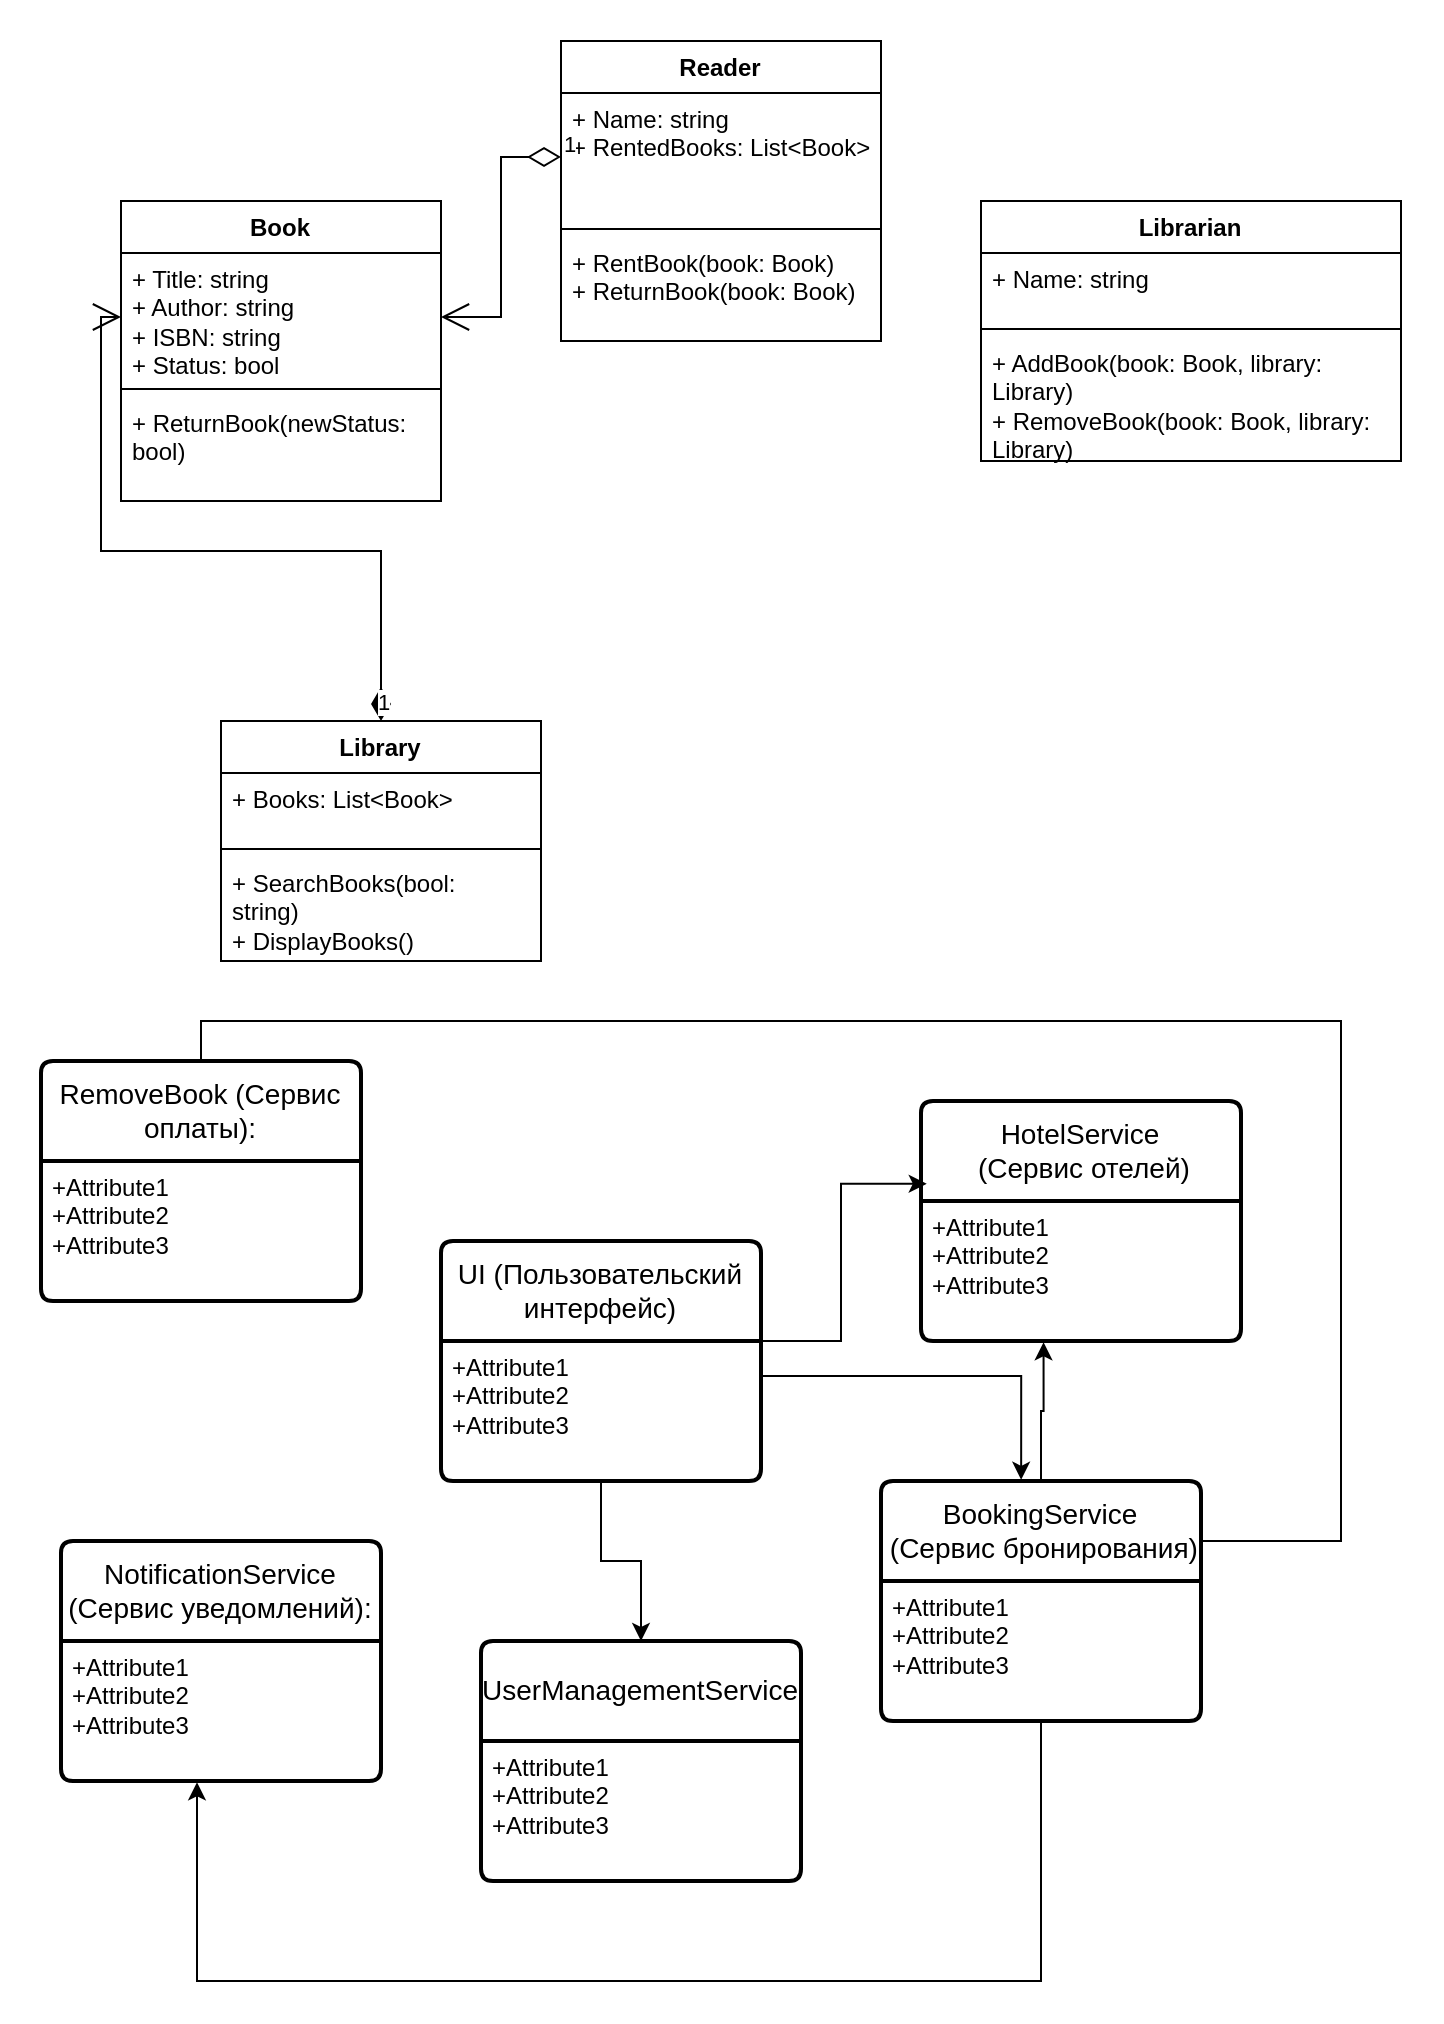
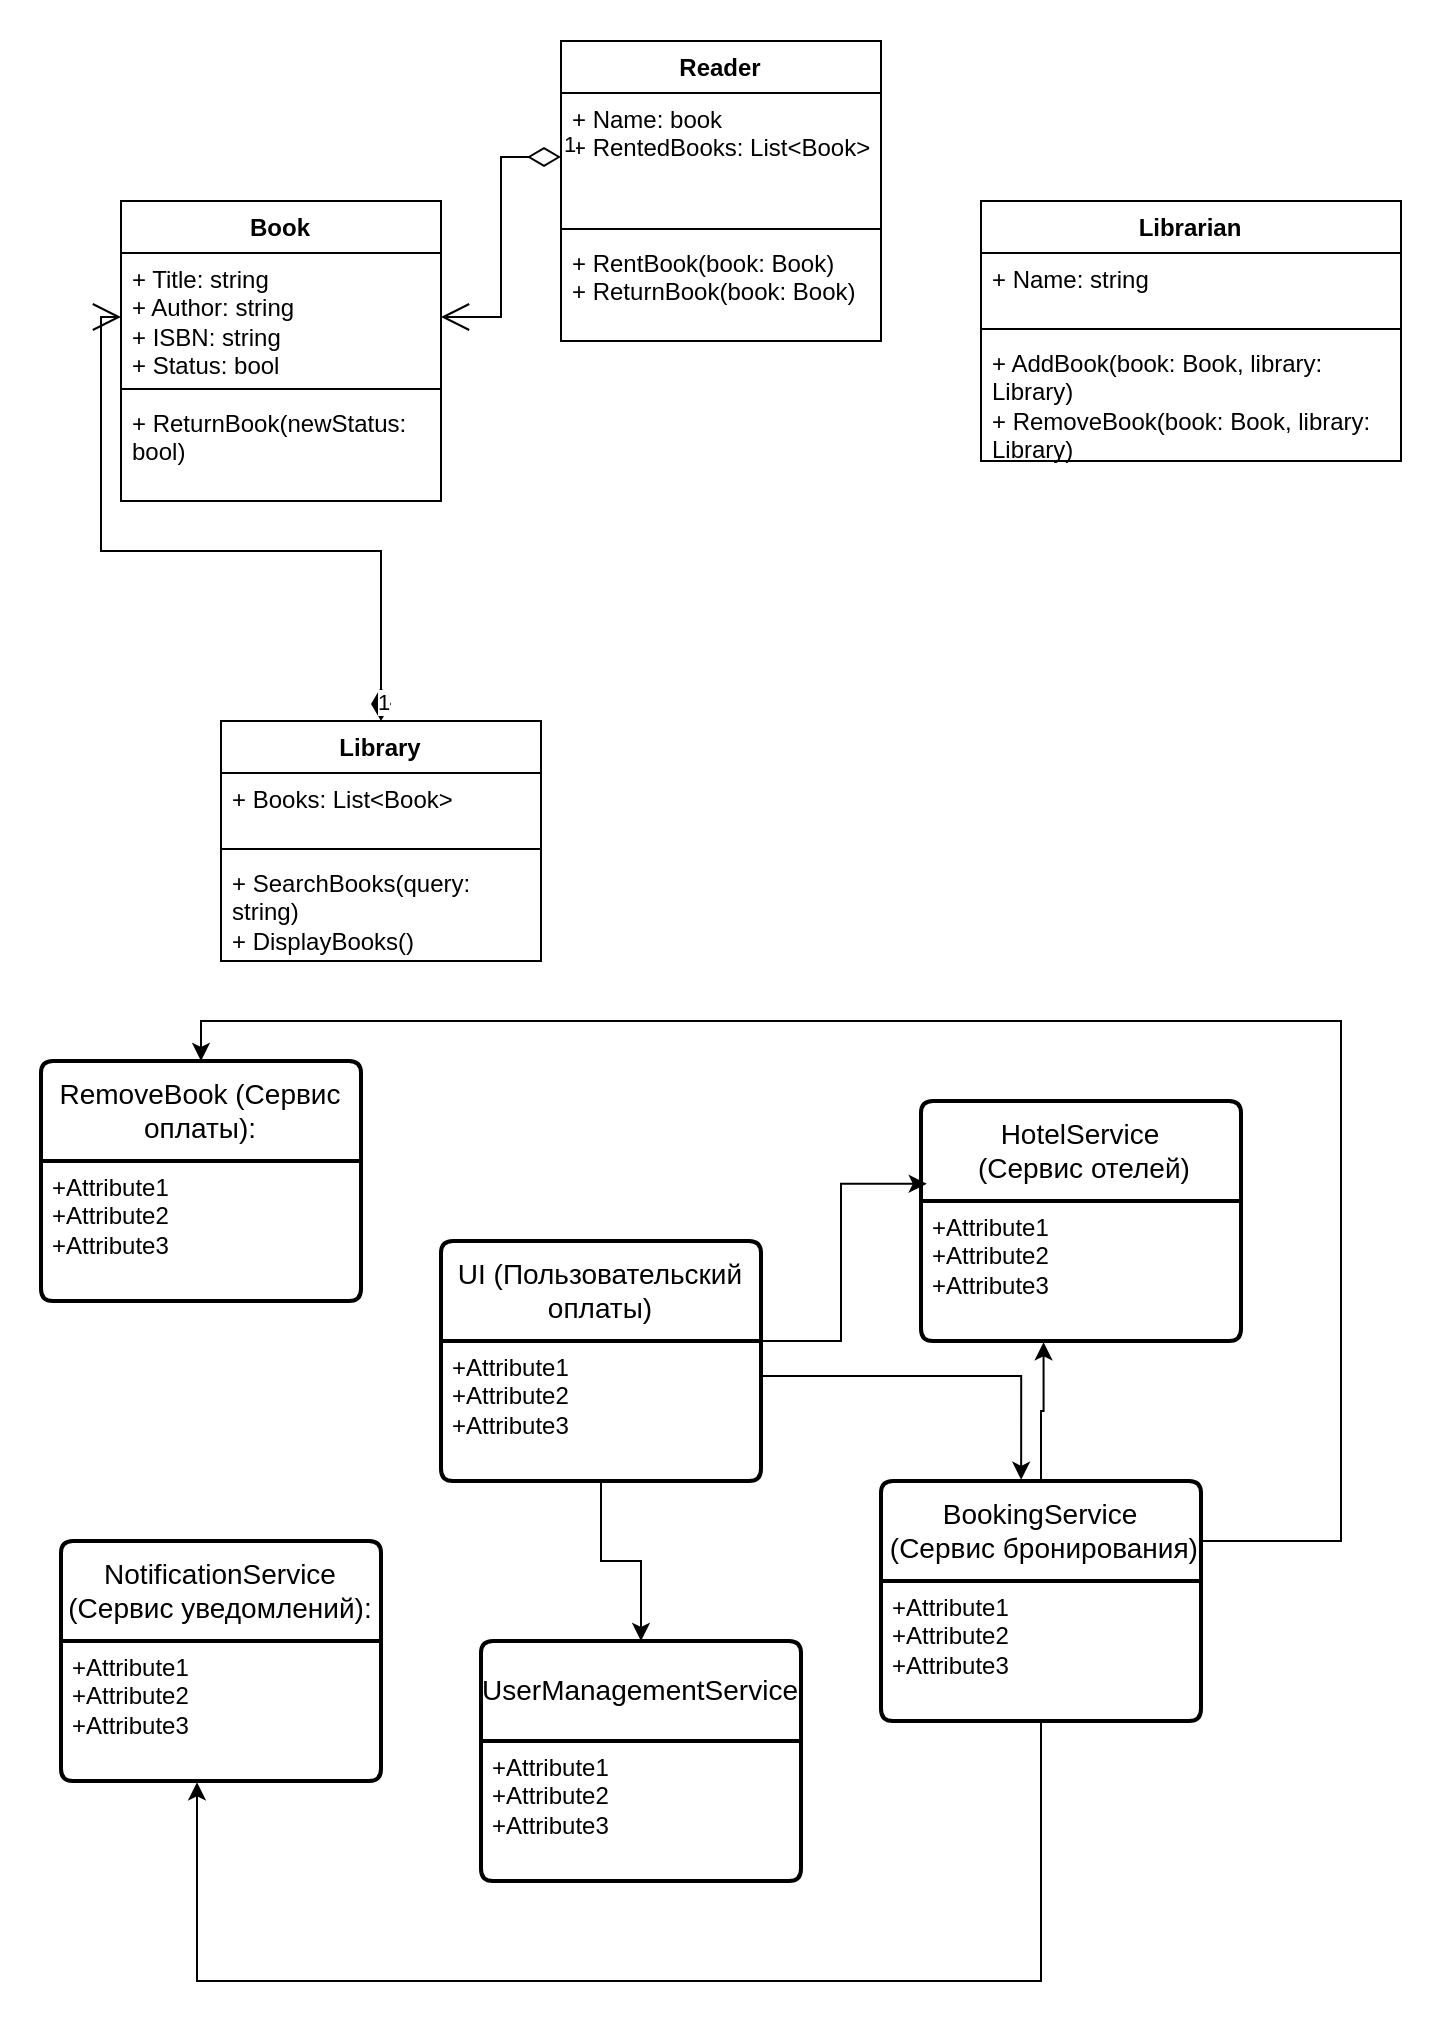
node "+ Name: string + RentedBooks: List<Book>": label "+ Name: string + RentedBooks: List<Book>" -> "+ Name: book + RentedBooks: List<Book>"
node "+ SearchBooks(bool: string) + DisplayBooks()": label "+ SearchBooks(bool: string) + DisplayBooks()" -> "+ SearchBooks(query: string) + DisplayBooks()"
edge "RemoveBook (Сервис оплаты):" -- "BookingService (Сервис бронирования)": arrowhead none -> classic
node "UI (Пользовательский интерфейс)": label "UI (Пользовательский интерфейс)" -> "UI (Пользовательский оплаты)"
